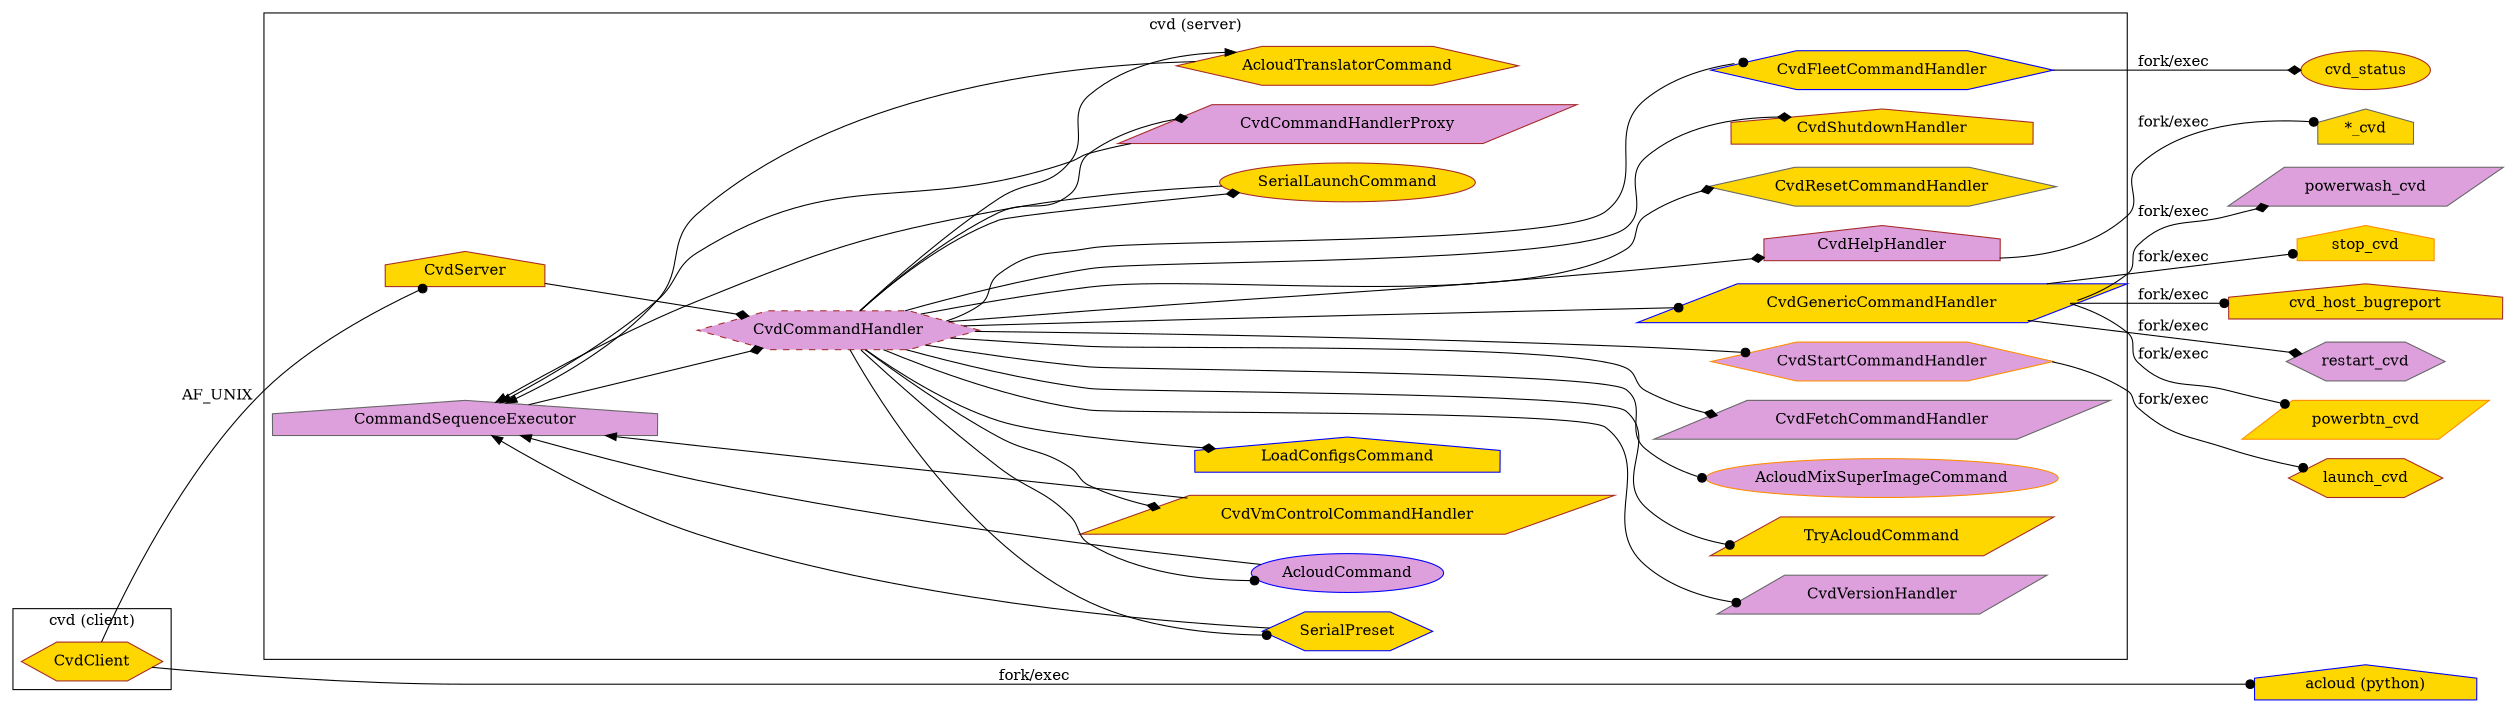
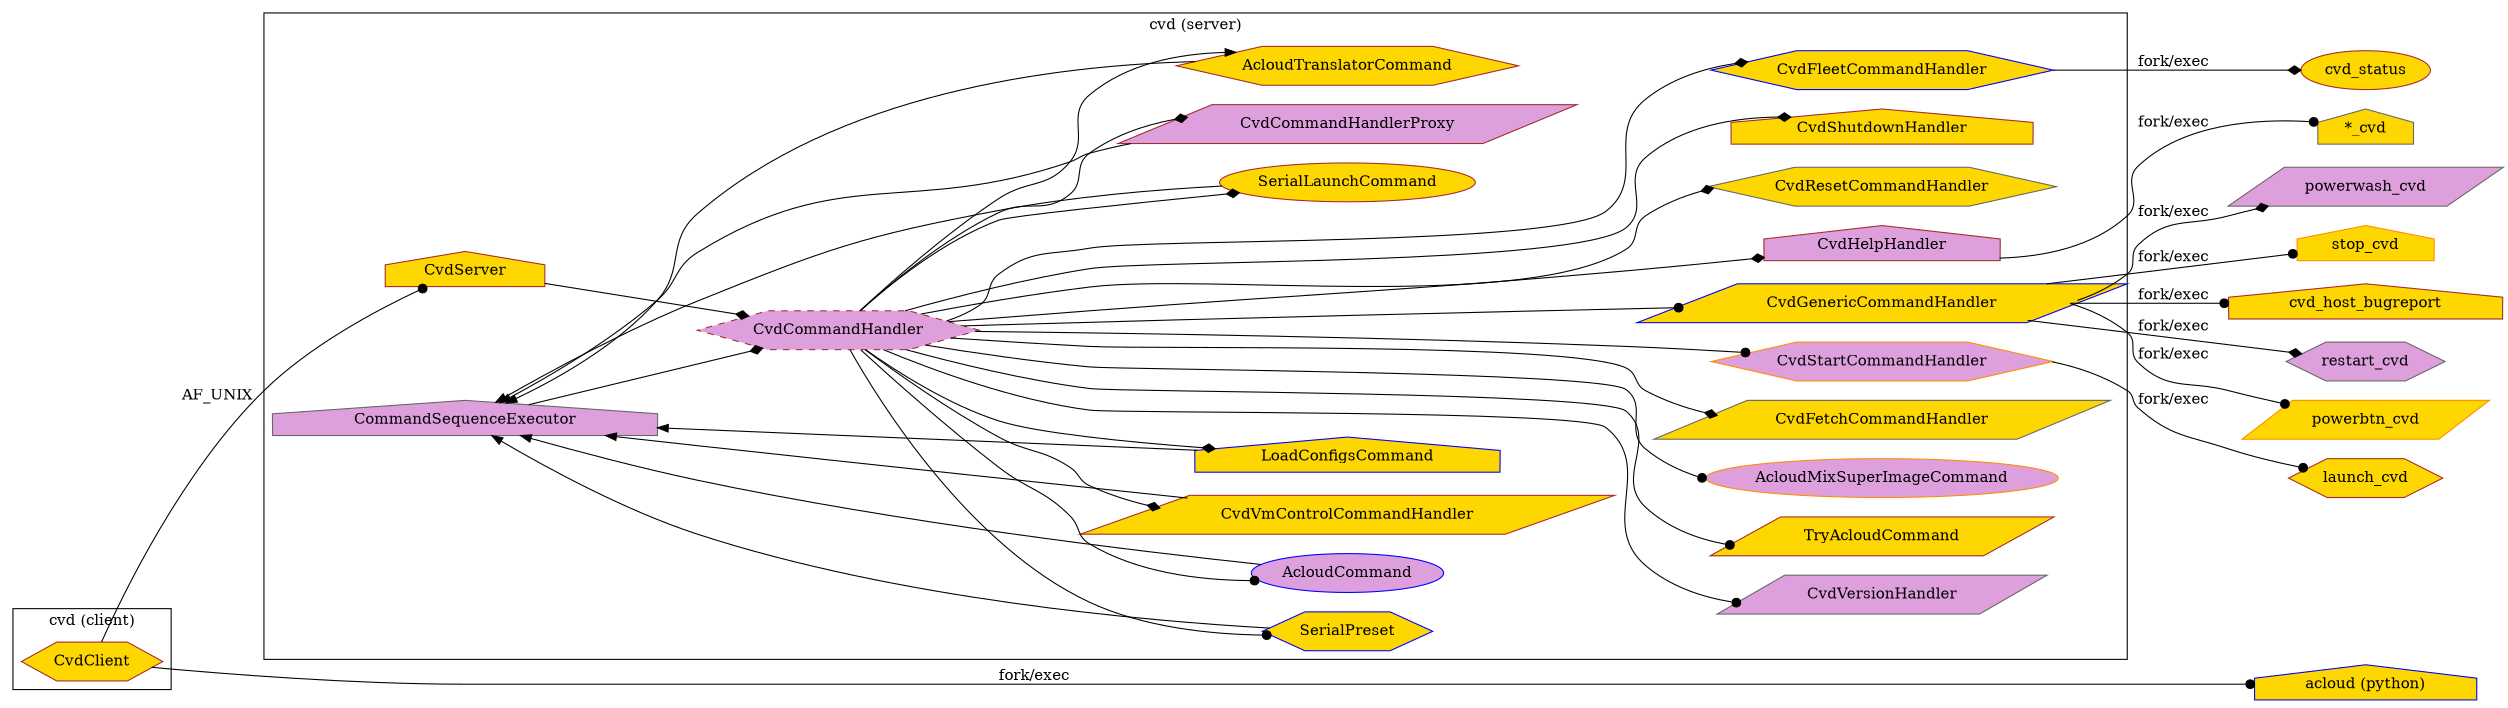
edge "CvdCommandHandler" -> "CvdFleetCommandHandler": arrowhead dot -> diamond
node "CvdFetchCommandHandler": fillcolor plum -> gold
edge "LoadConfigsCommand" -> "CommandSequenceExecutor": added
